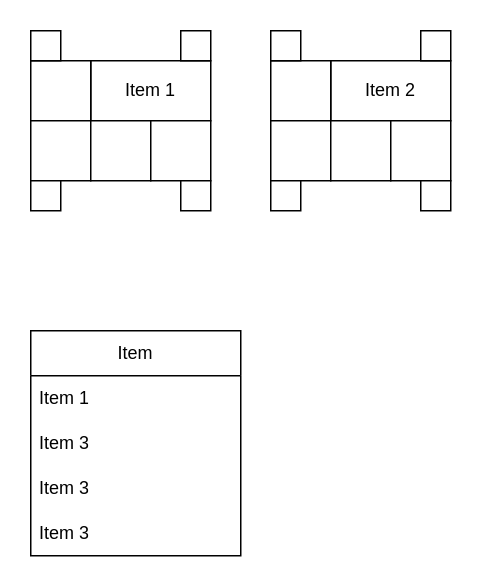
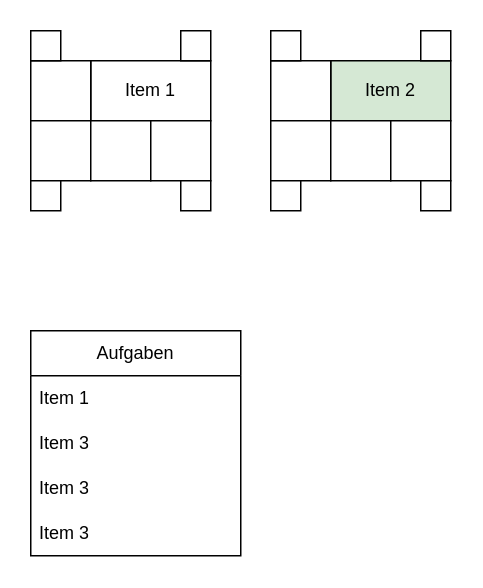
node "Item 2": fillcolor #ffffff -> #d5e8d4
node "Item": label "Item" -> "Aufgaben"
